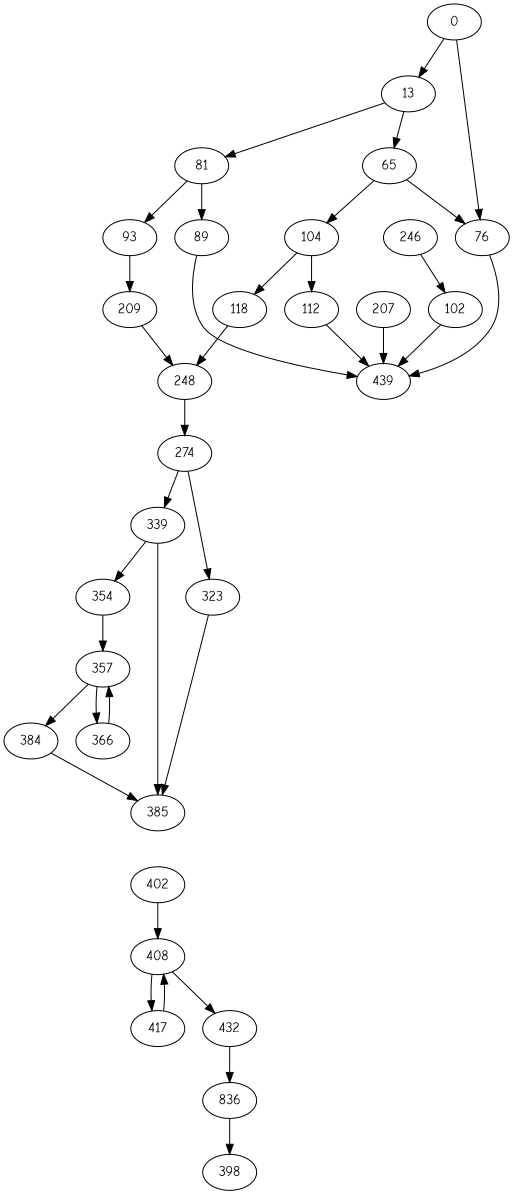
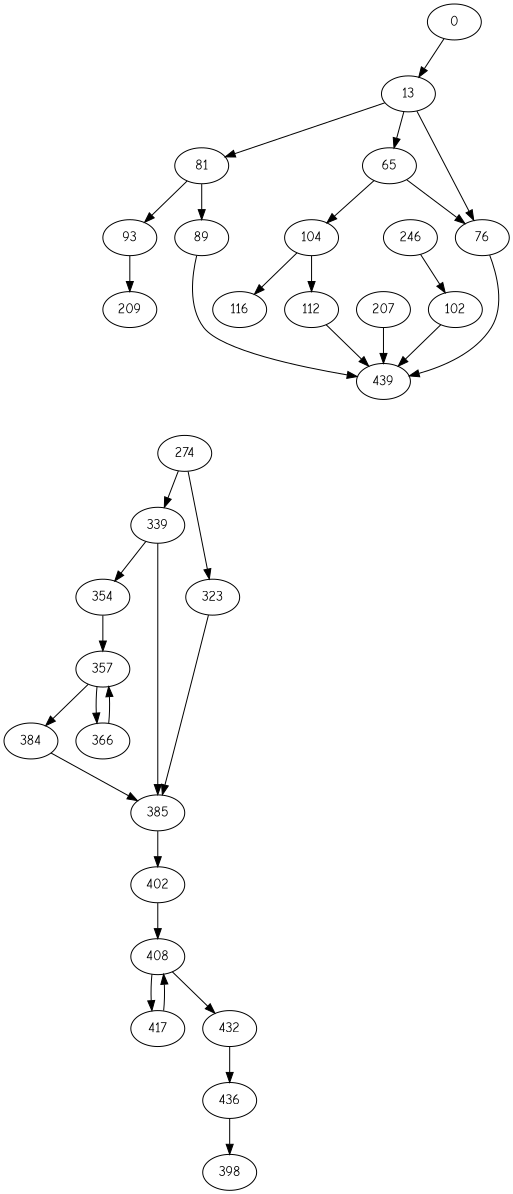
edge "0" -> "76": now "13" -> "76"
node "118": label "118" -> "116"
node "248": removed
edge "385" -> "402": added
node "836": label "836" -> "436"
